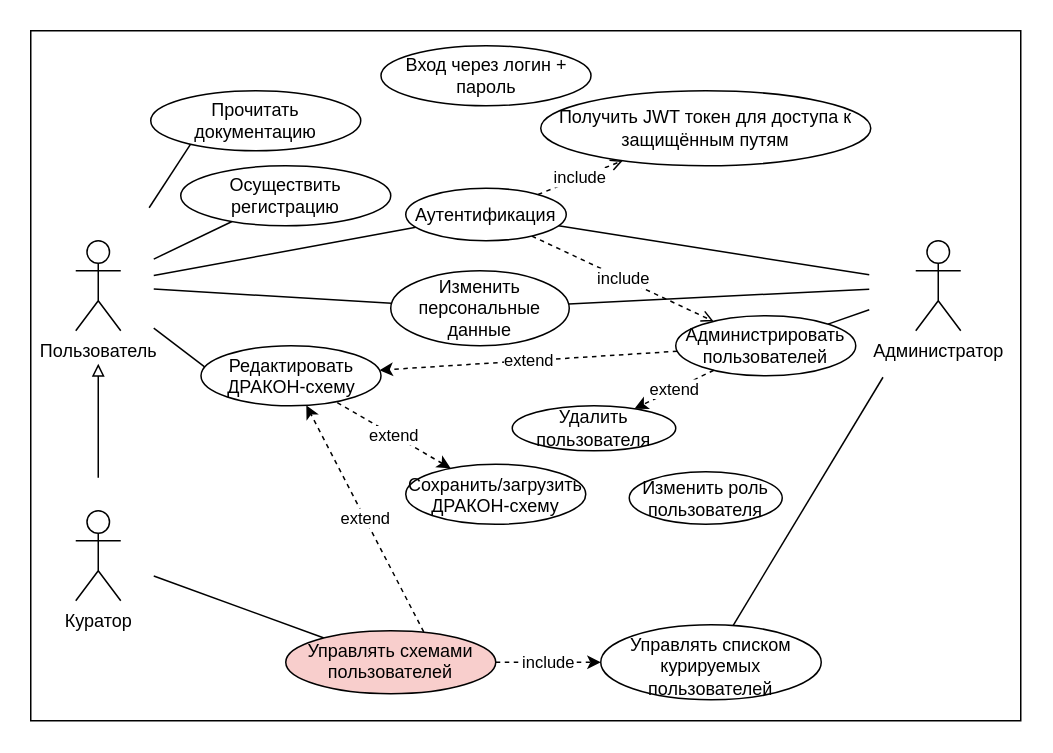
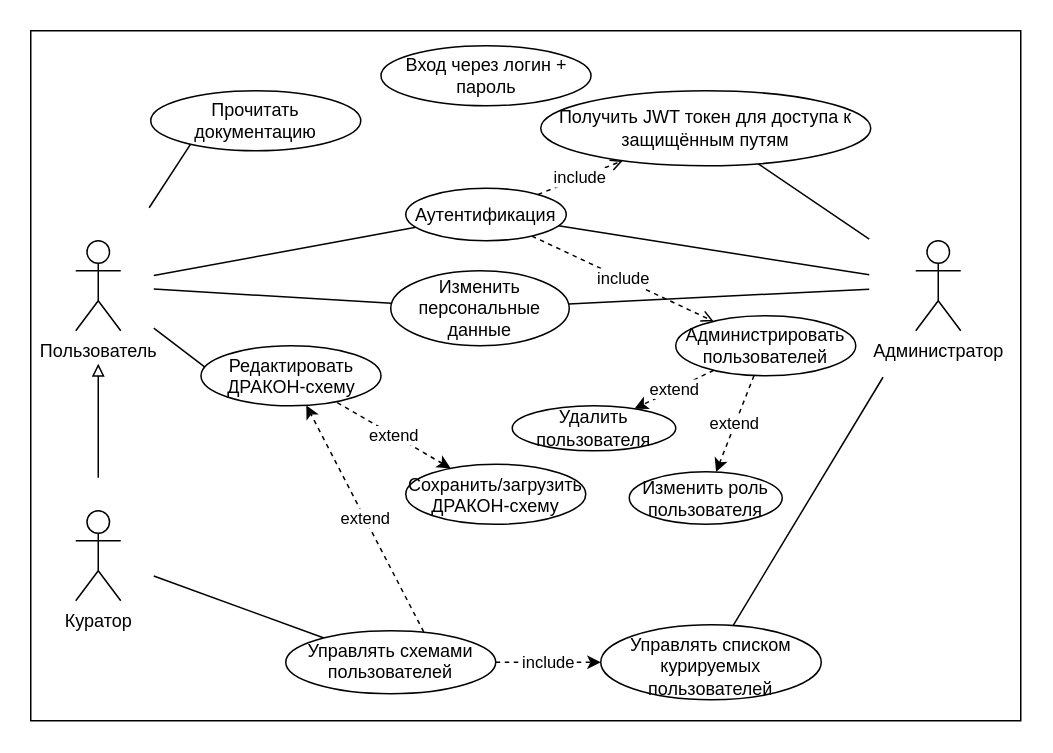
node "Осуществить регистрацию": removed
edge "Осуществить регистрацию" -- "Пользователь": removed
edge "Администратор" -- "Администрировать пользователей": now "Администратор" -- "Получить JWT токен для доступа к защищённым путям"
edge "Администрировать пользователей" -> "Редактировать ДРАКОН-схему": now "Администрировать пользователей" -> "Изменить роль пользователя"
node "Управлять схемами пользователей": fillcolor #f8cecc -> #ffffff
